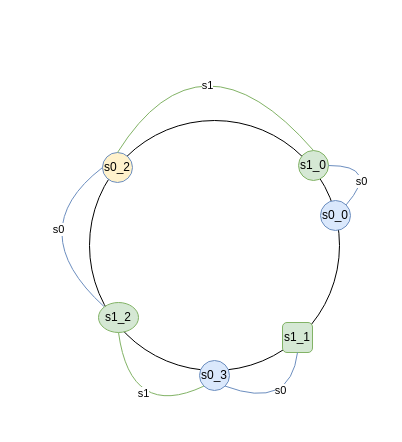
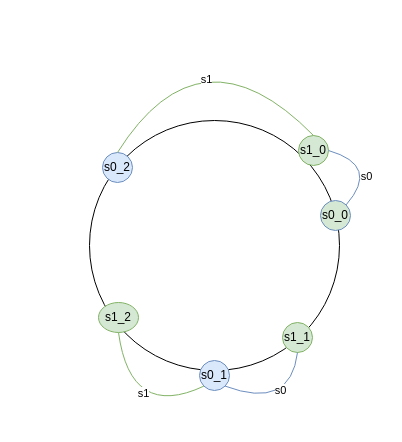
node "s1_0": moved (314, 166) -> (314, 151)
node "s0_2": fillcolor #fff2cc -> #dae8fc
node "s0_0": fillcolor #dae8fc -> #d5e8d4
edge "s0_2" -- "s1_2": removed, label "s0"
node "s1_1": shape rounded rectangle -> ellipse
node "s0_3": label "s0_3" -> "s0_1"
